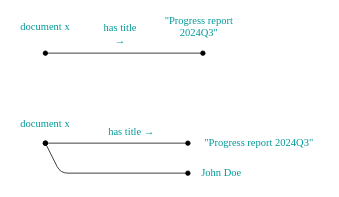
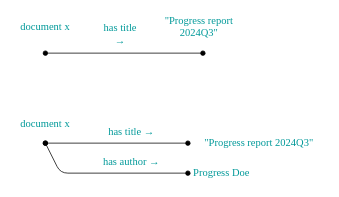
node "has author →": added
node "John Doe": label "John Doe" -> "Progress Doe"
